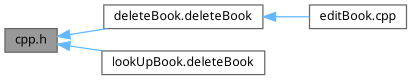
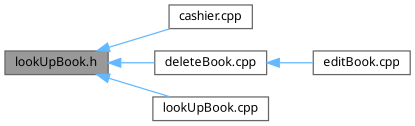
node "deleteBook.deleteBook": label "deleteBook.deleteBook" -> "deleteBook.cpp"
node "cashier.cpp": added
node "cpp.h": label "cpp.h" -> "lookUpBook.h"
node "lookUpBook.deleteBook": label "lookUpBook.deleteBook" -> "lookUpBook.cpp"
